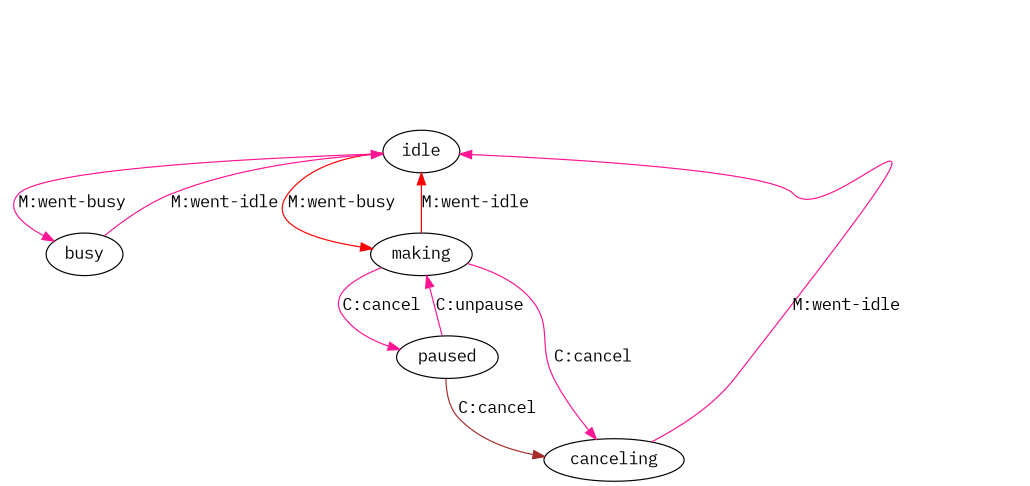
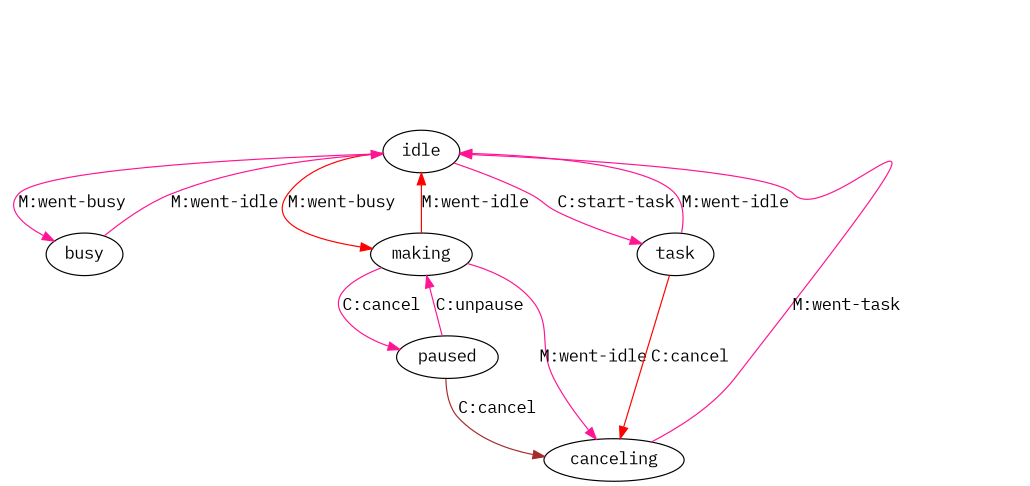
node "task": added
edge "canceling" -> "idle": label "M:went-idle" -> "M:went-task"
edge "making" -> "canceling": label "C:cancel" -> "M:went-idle"
